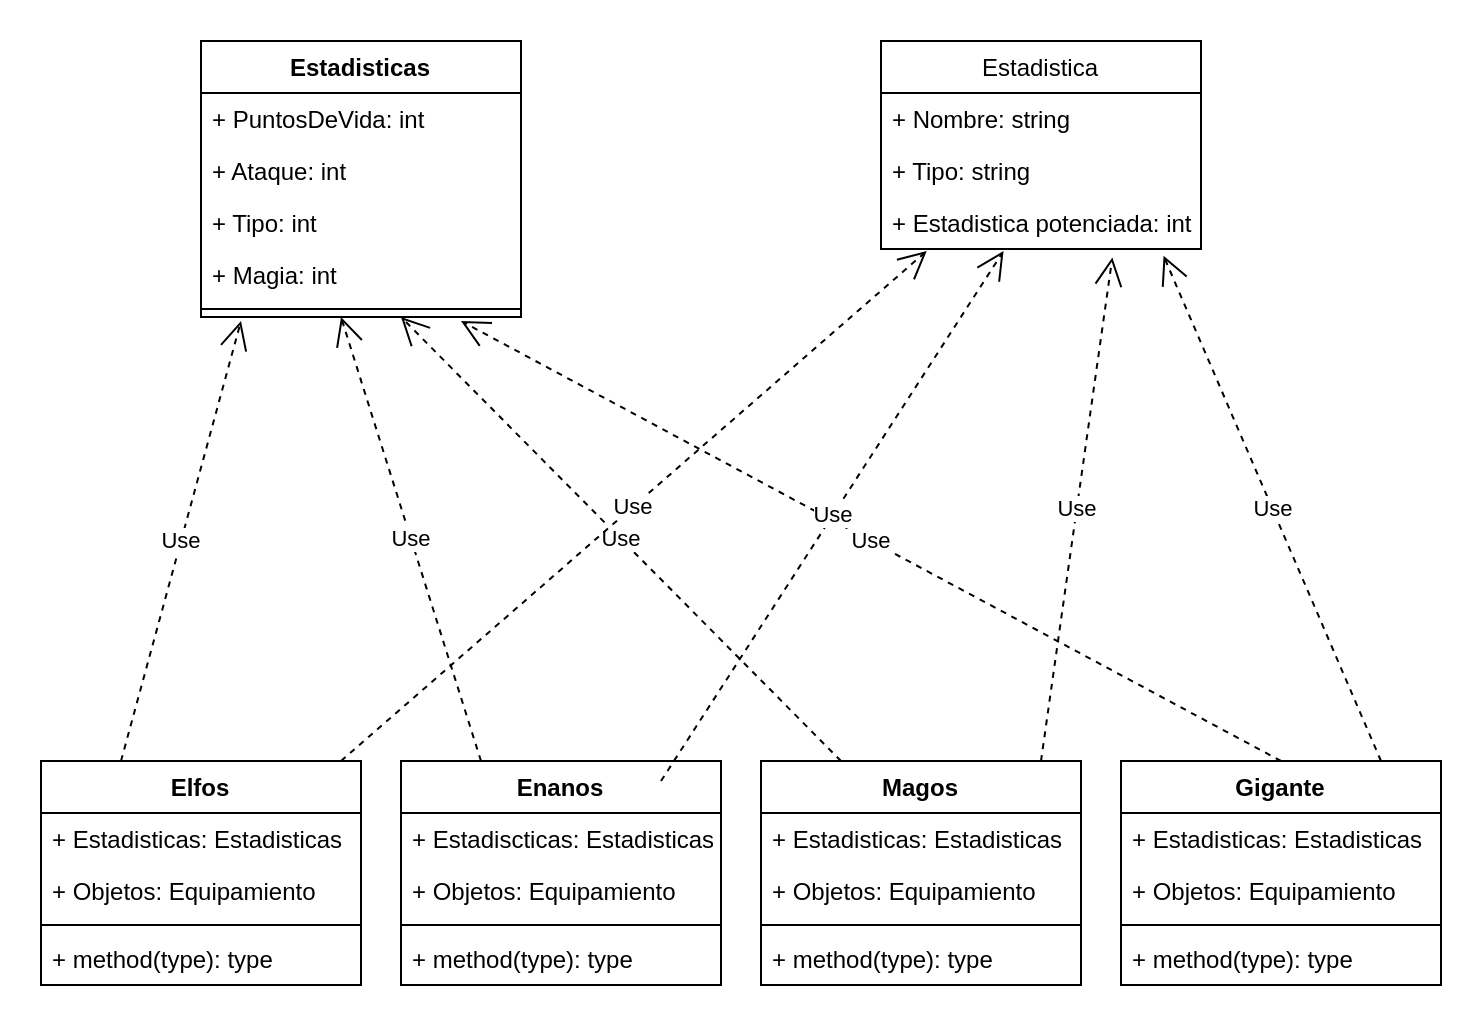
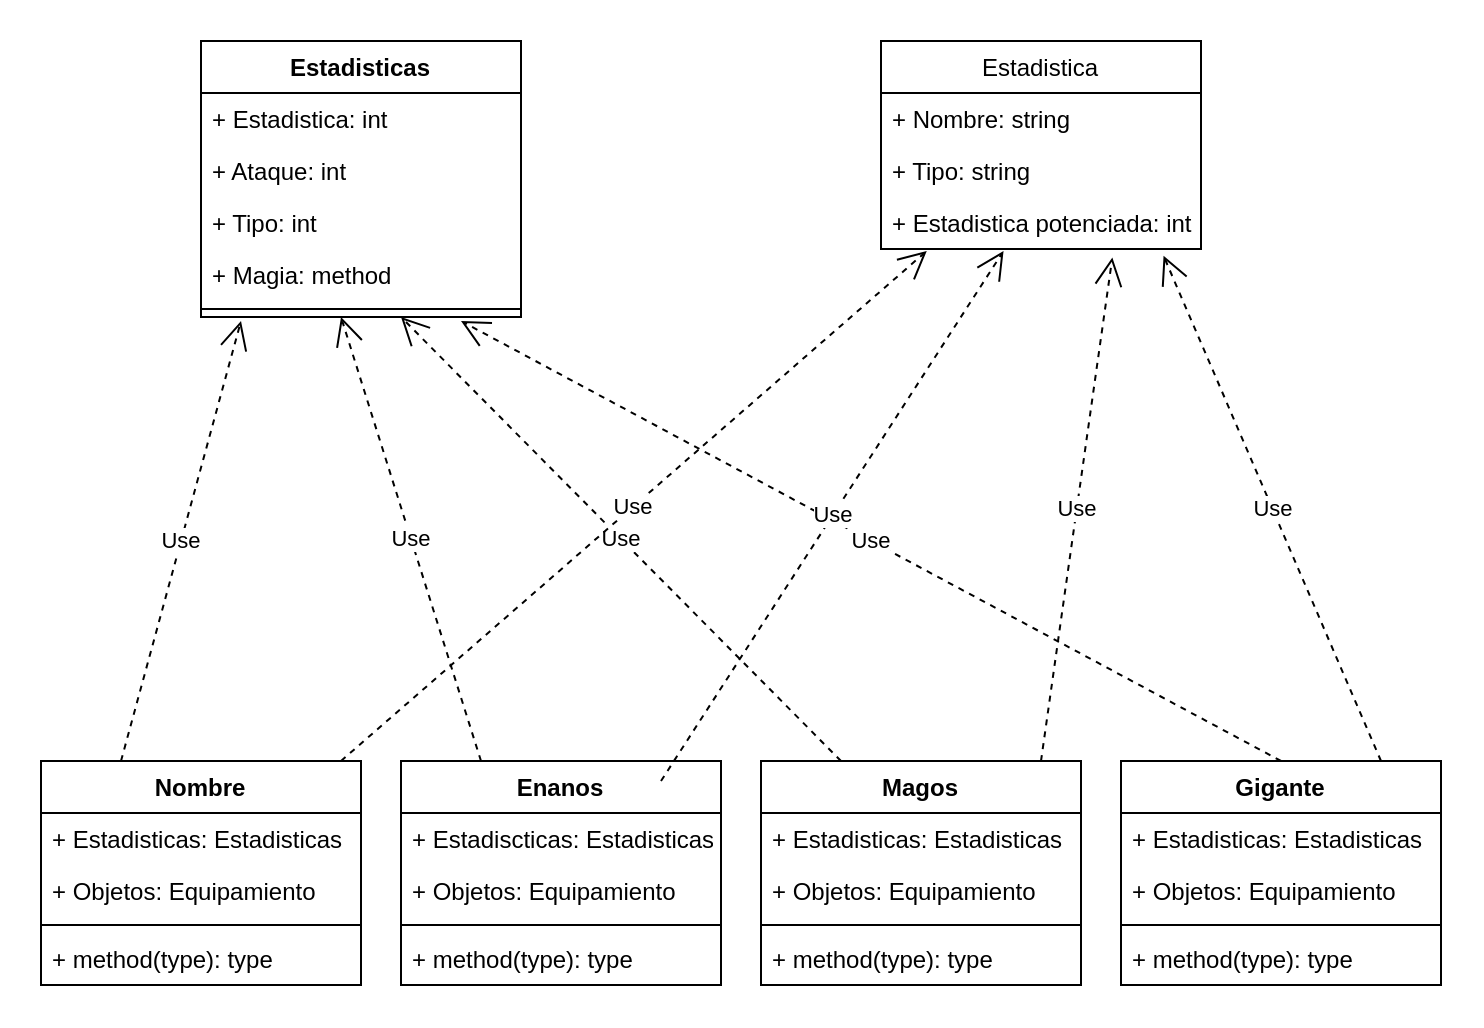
node "+ PuntosDeVida: int": label "+ PuntosDeVida: int" -> "+ Estadistica: int"
node "+ Magia: int": label "+ Magia: int" -> "+ Magia: method"
node "Elfos": label "Elfos" -> "Nombre"
